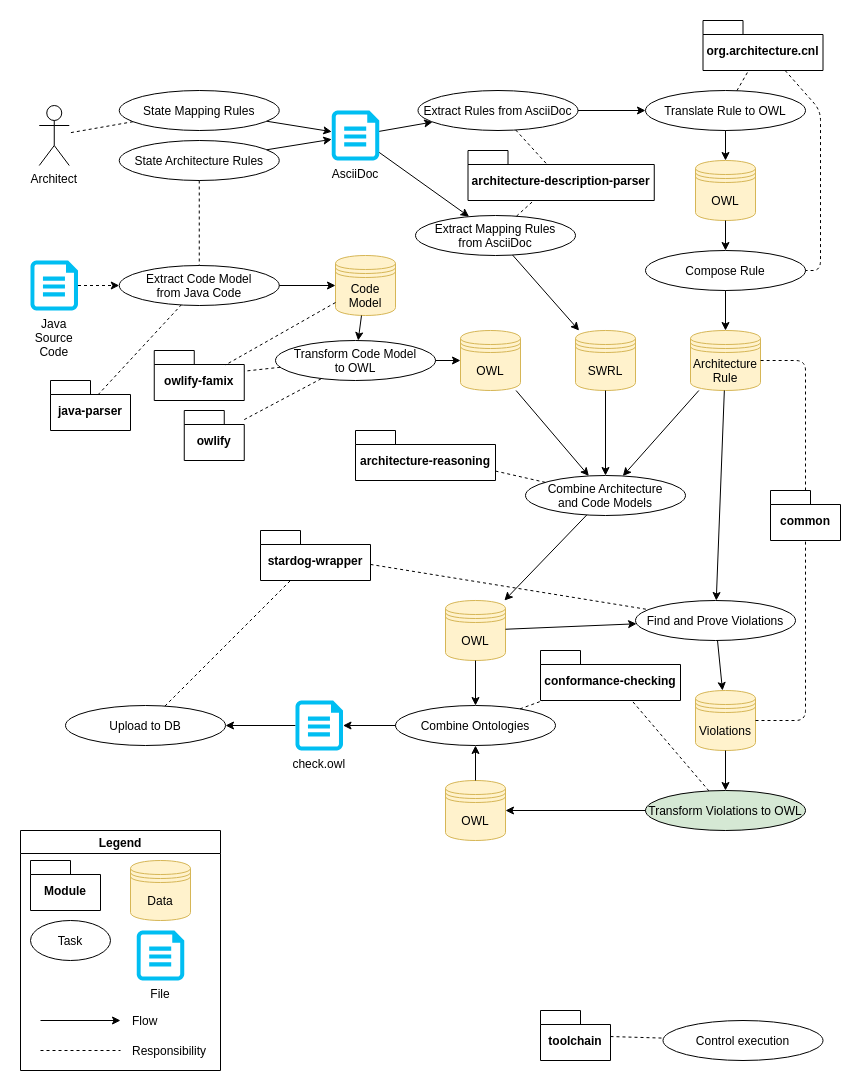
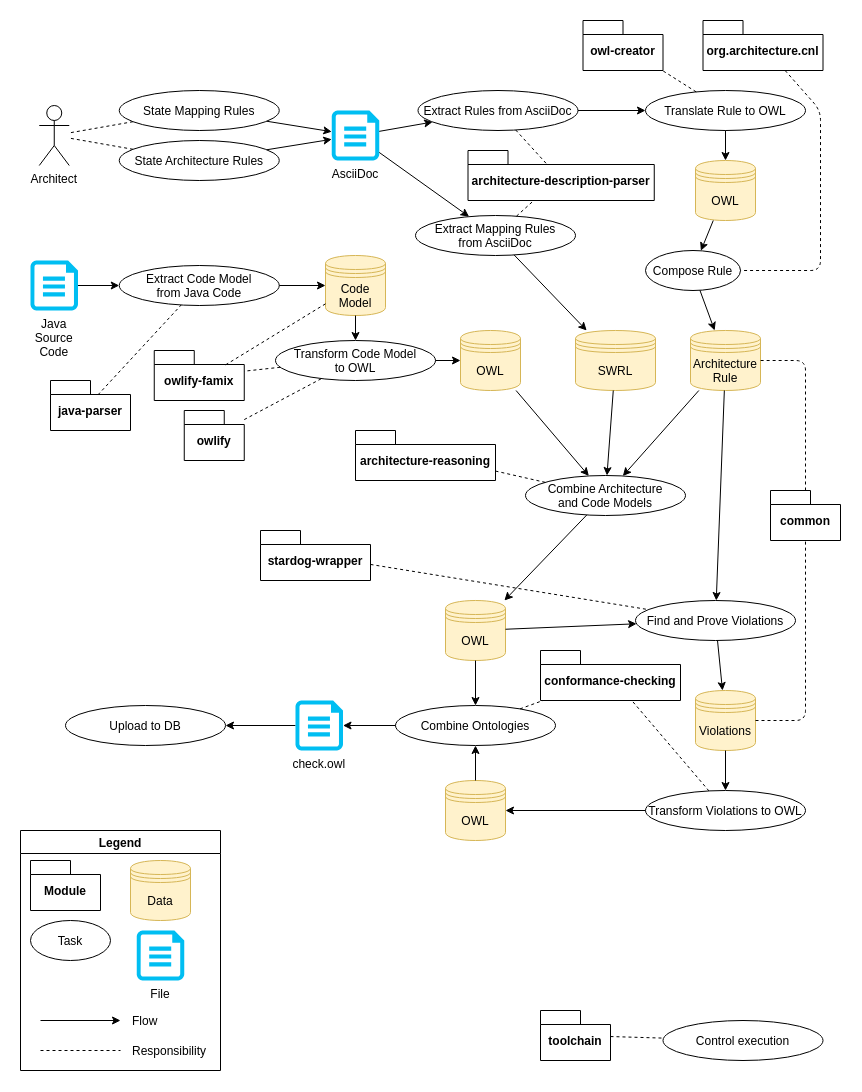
node "owl-creator": added
edge "owl-creator" -- "Translate Rule to OWL": added
edge "org.architecture.cnl" -- "Translate Rule to OWL": removed
edge "State Architecture Rules" -- "Extract Code Model from Java Code": now "State Architecture Rules" -- "Architect"
node "Compose Rule": size 160x40 -> 95x40
edge "Java Source Code" -> "Extract Code Model from Java Code": style dashed -> solid
node "Code Model": moved (366, 286) -> (356, 286)
node "SWRL": size 60x60 -> 80x60
edge "stardog-wrapper" -- "Upload to DB": removed
node "Transform Violations to OWL": fillcolor #d5e8d4 -> #ffffff
